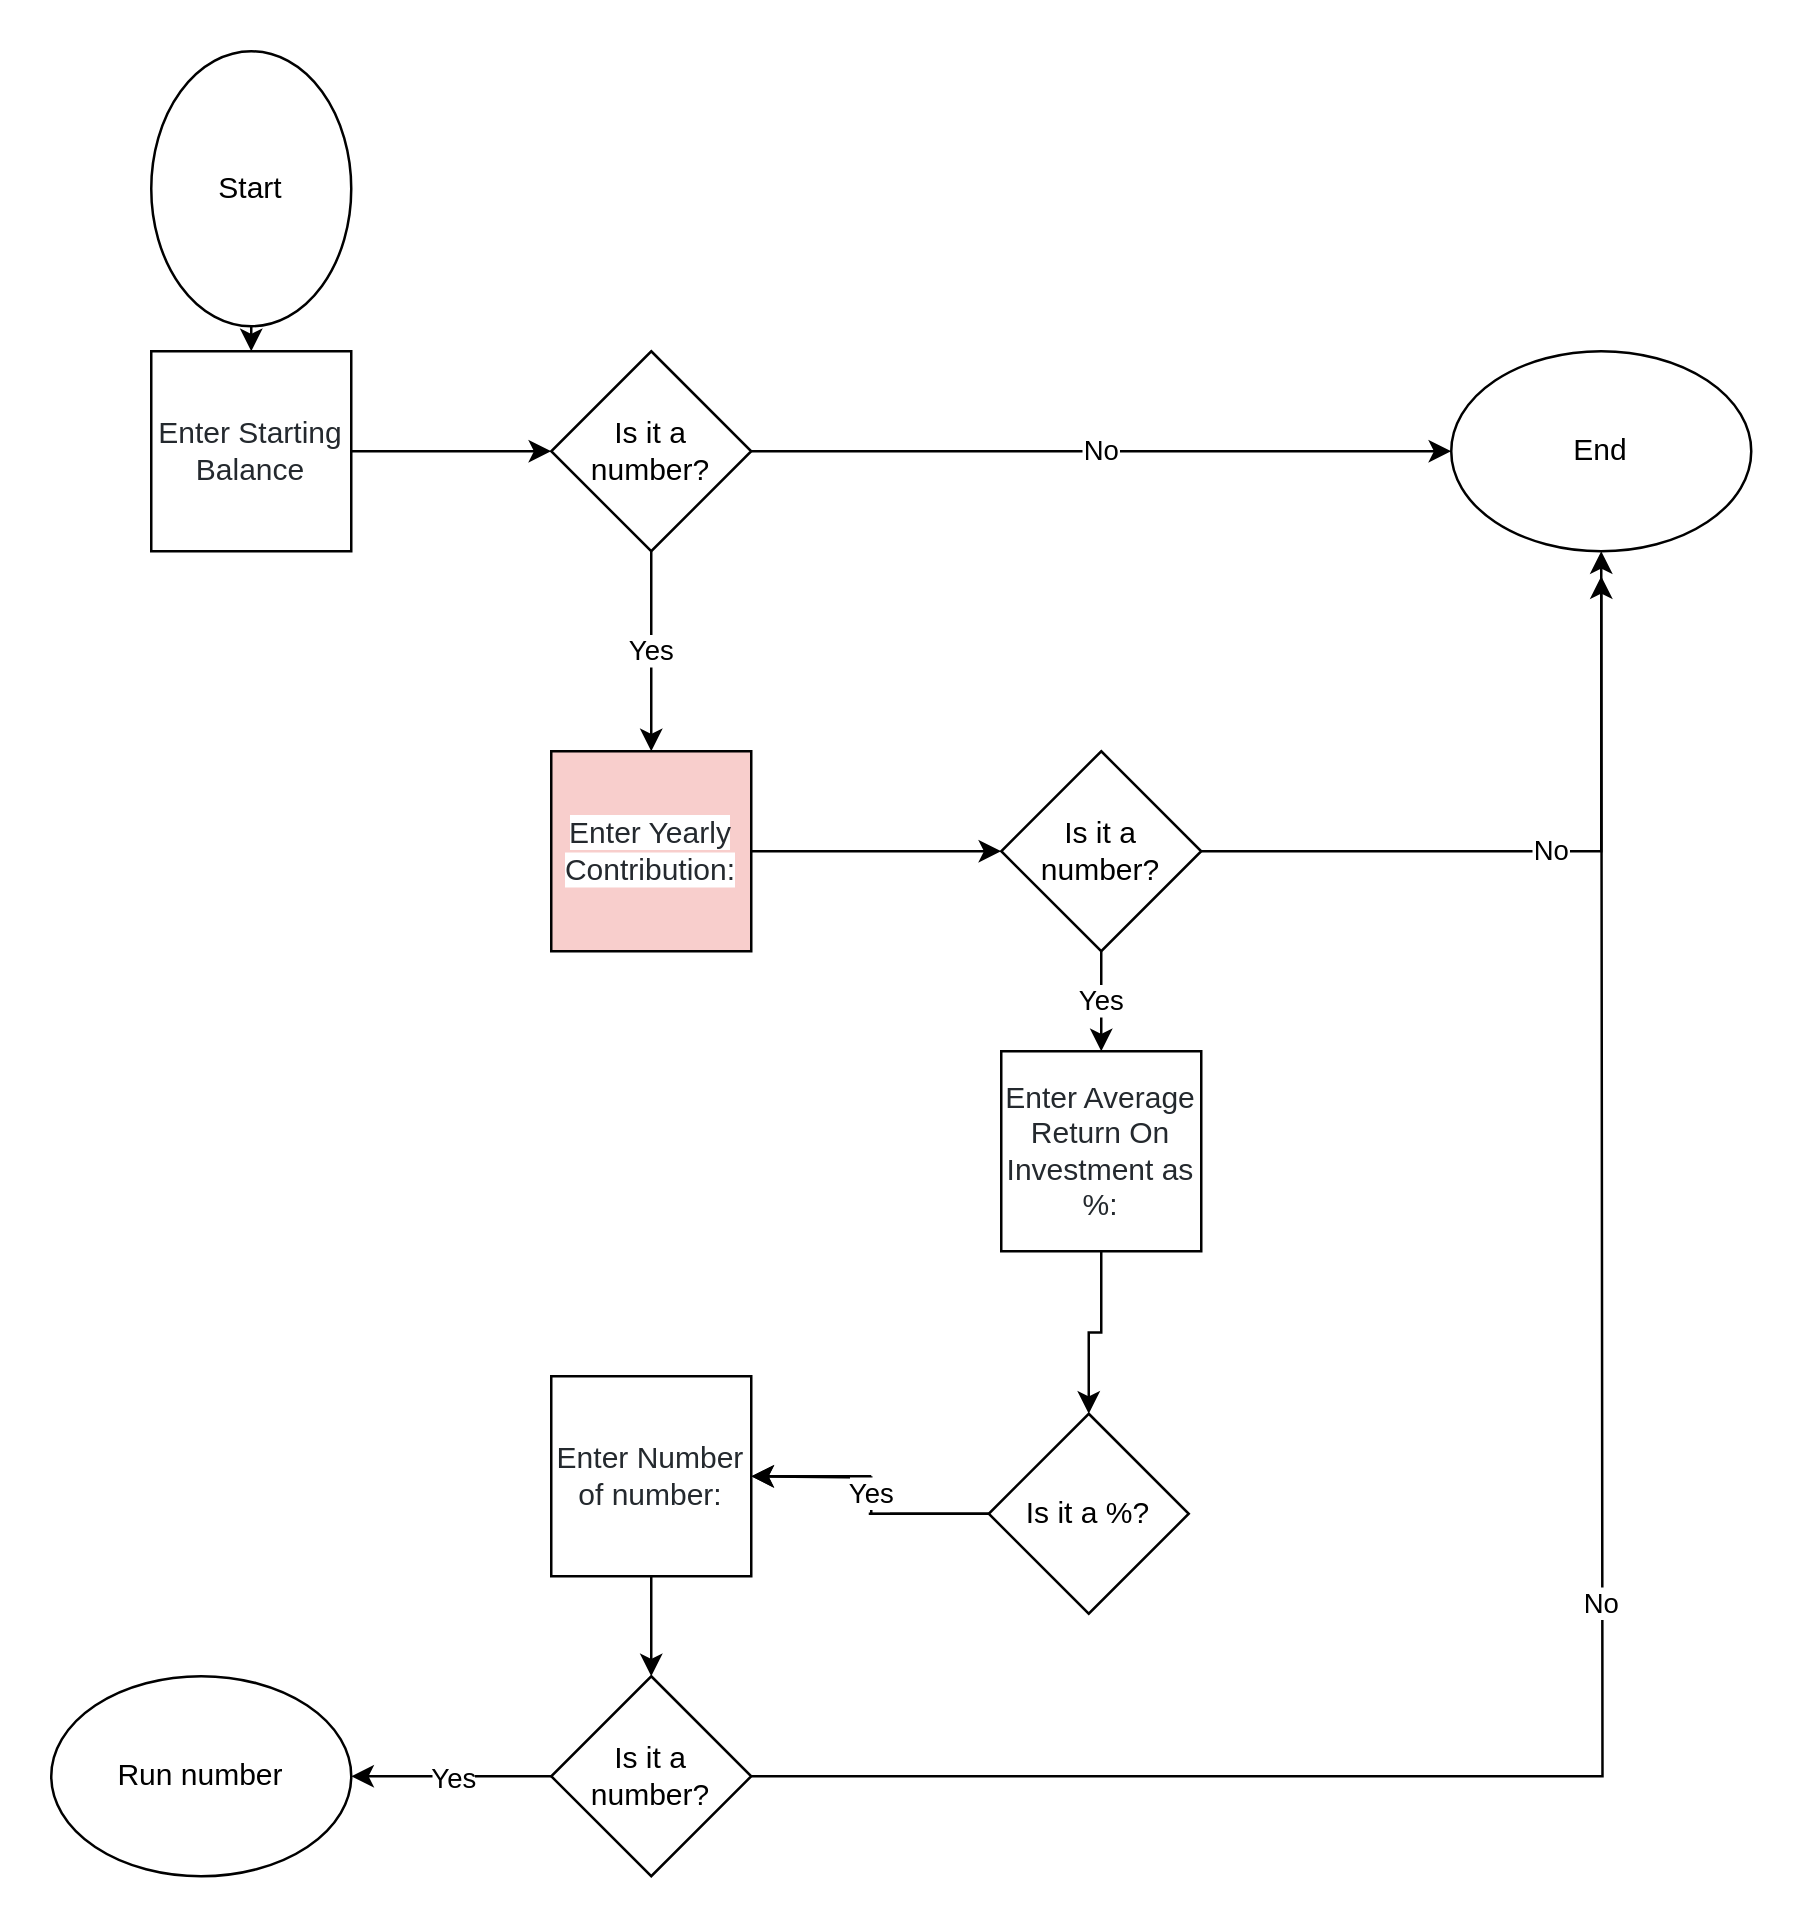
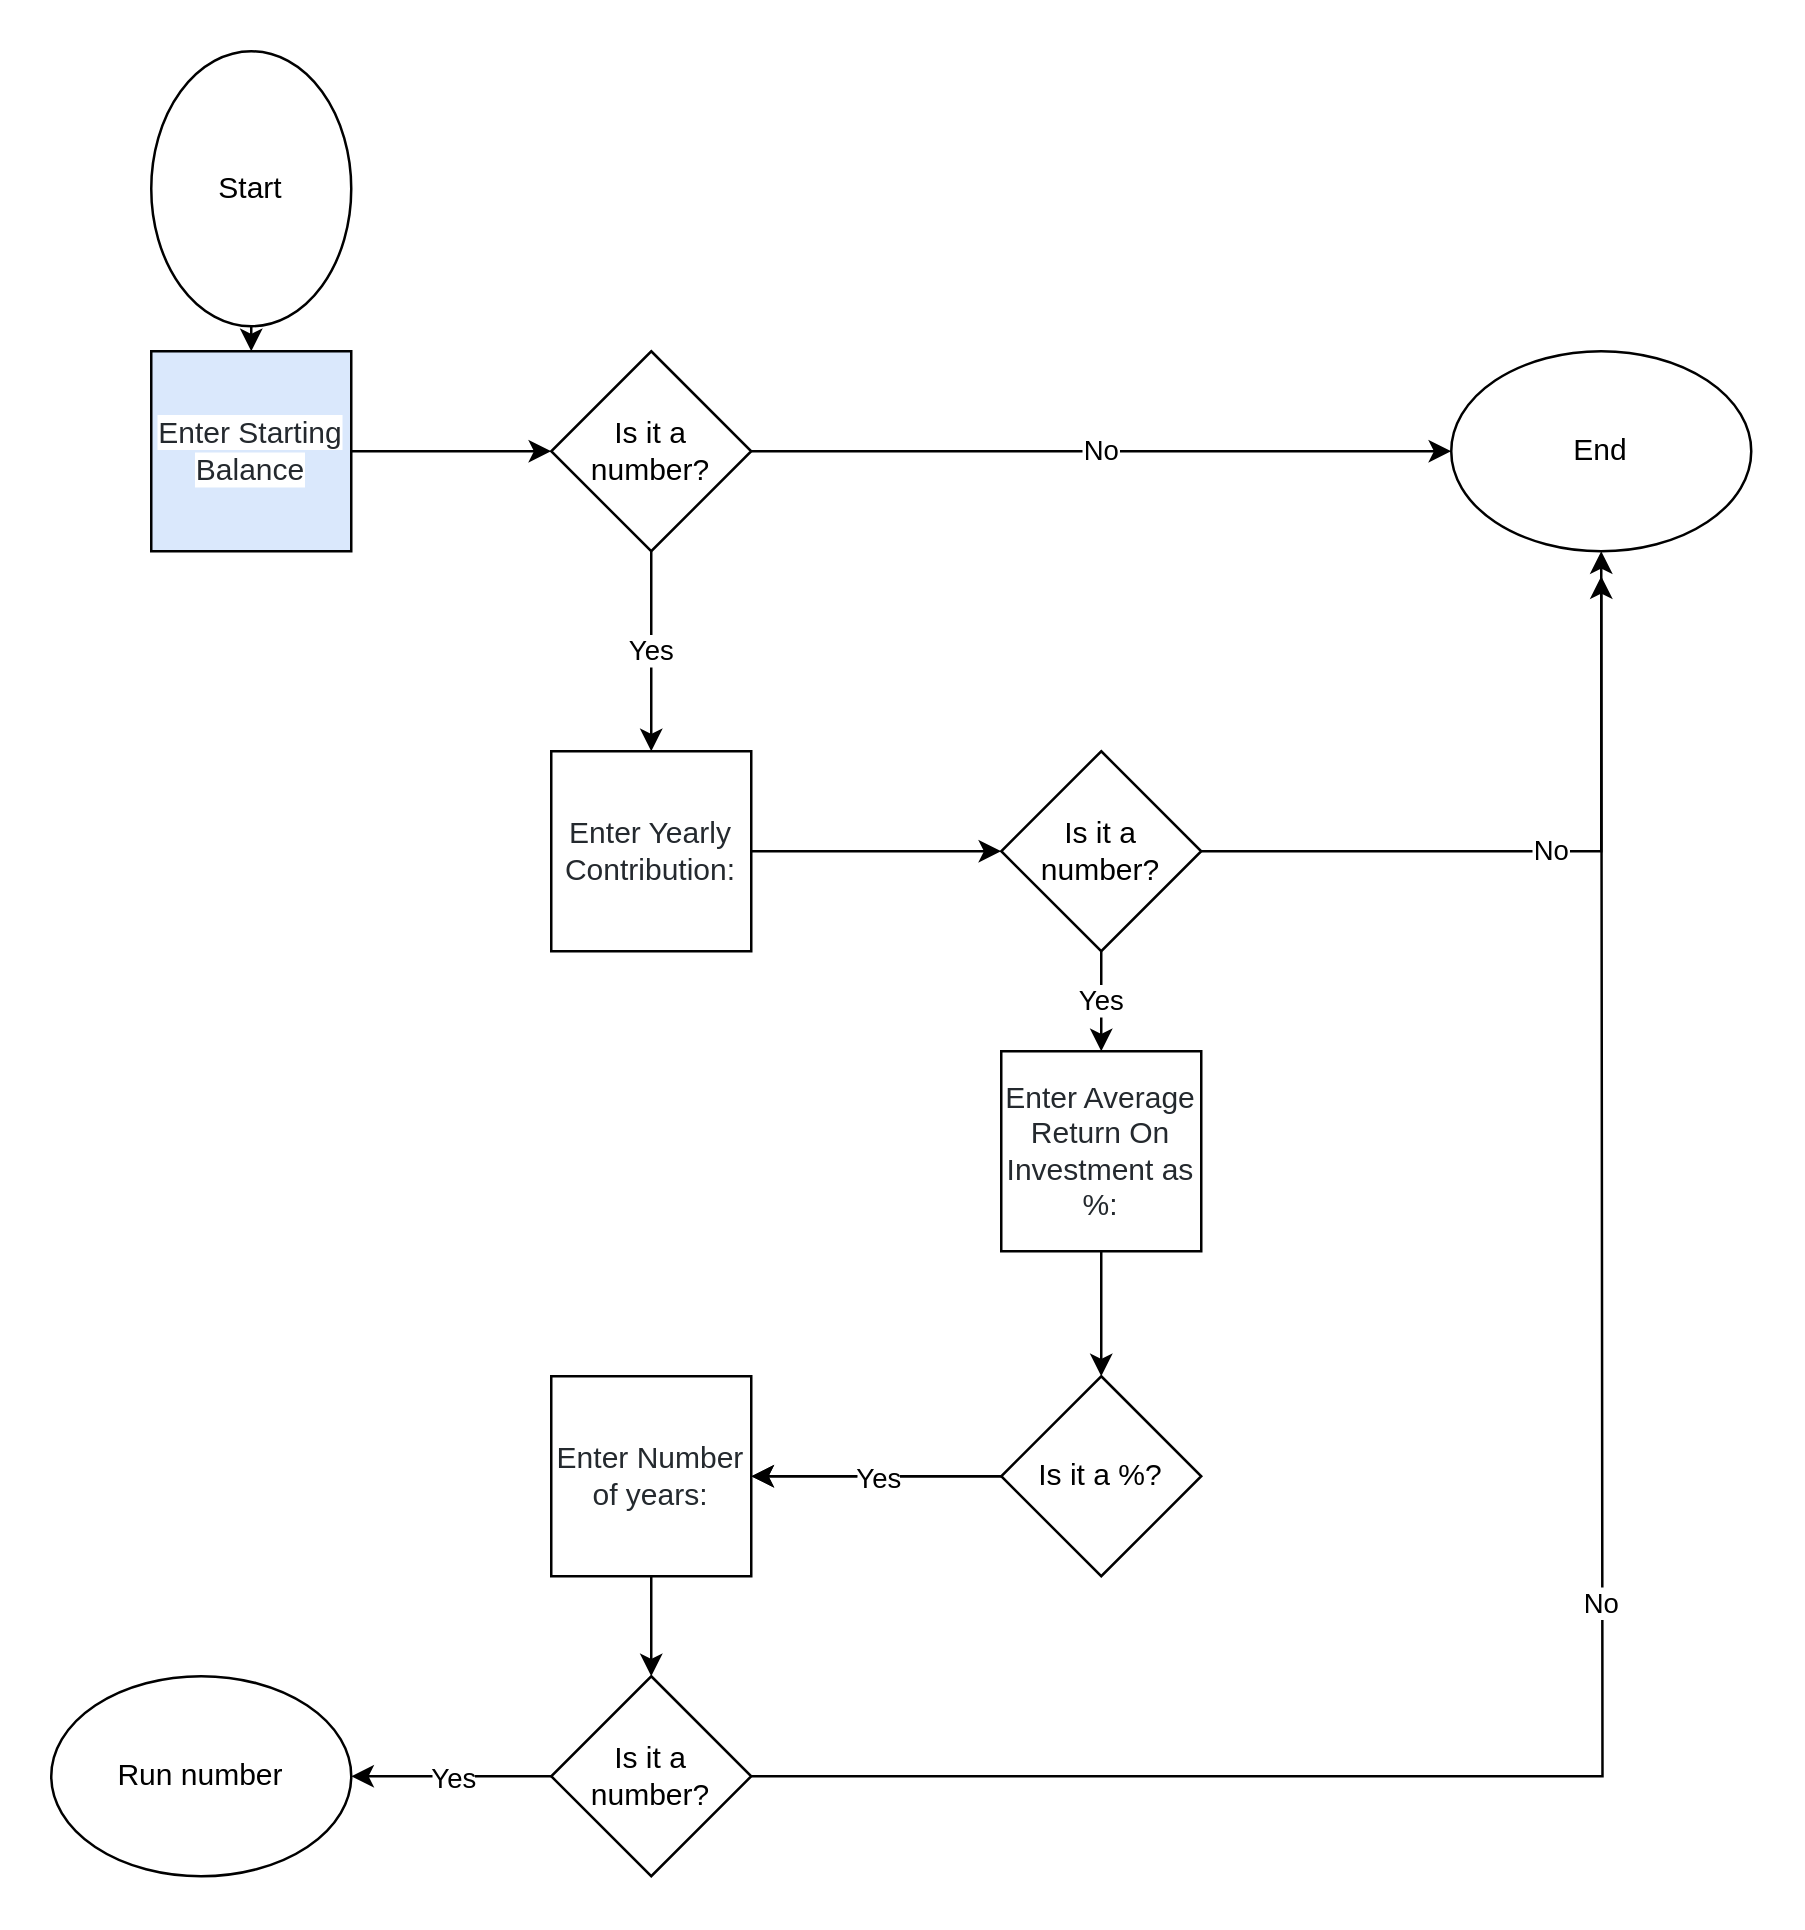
node "Enter Starting Balance": fillcolor #ffffff -> #dae8fc
node "Enter Yearly Contribution:": fillcolor #f8cecc -> #ffffff
node "Enter Number of number:": label "Enter Number of number:" -> "Enter Number of years:"
node "Is it a %?": moved (1089, 1514) -> (1101, 1476)
